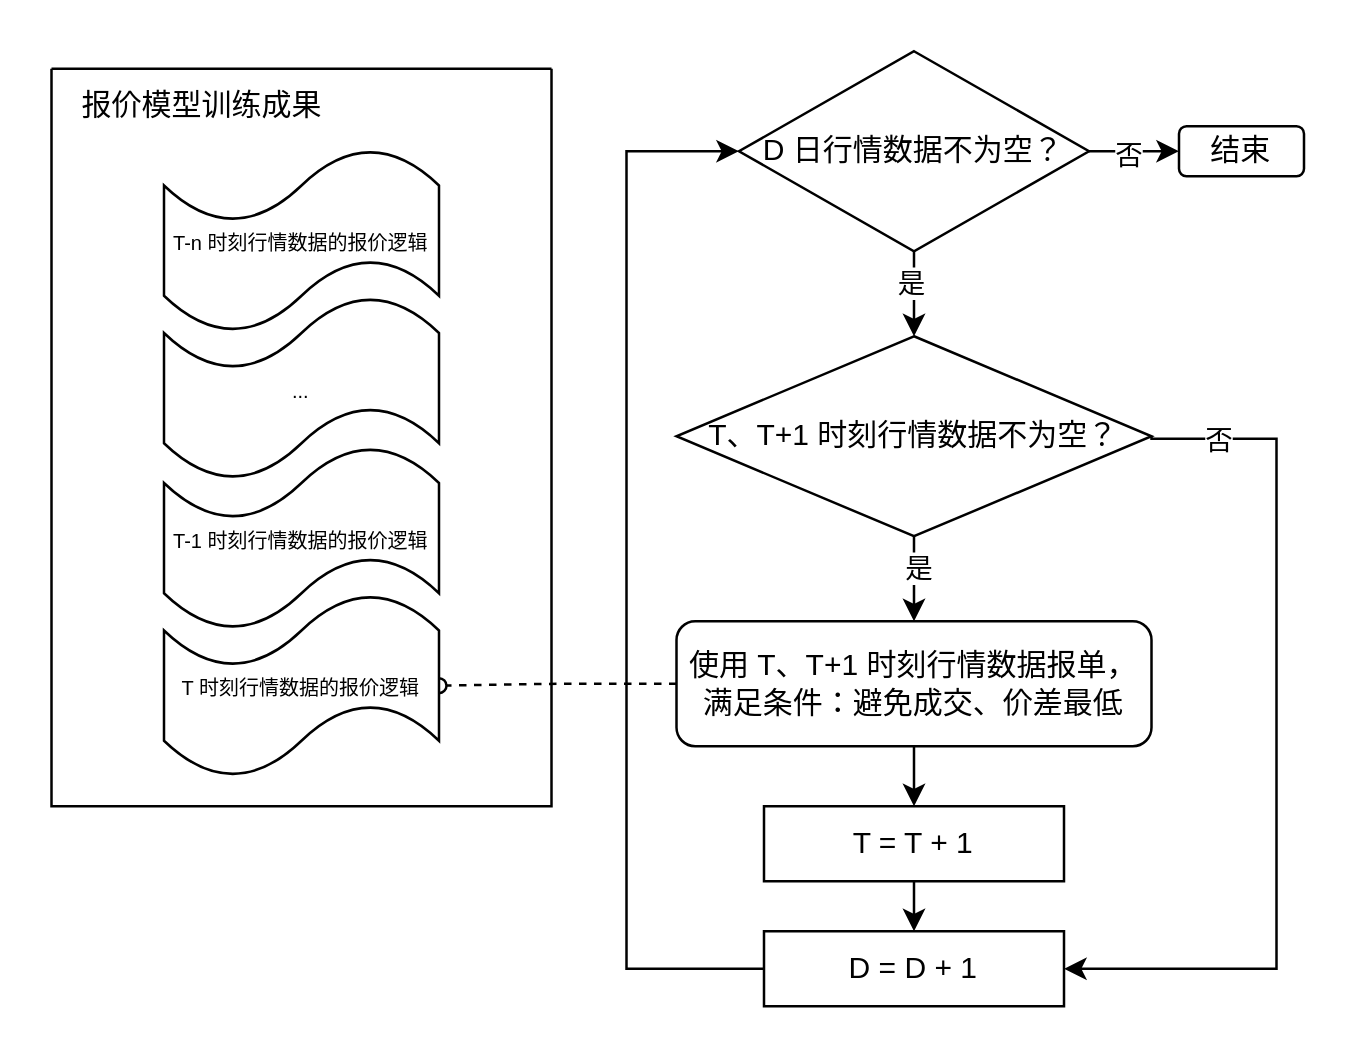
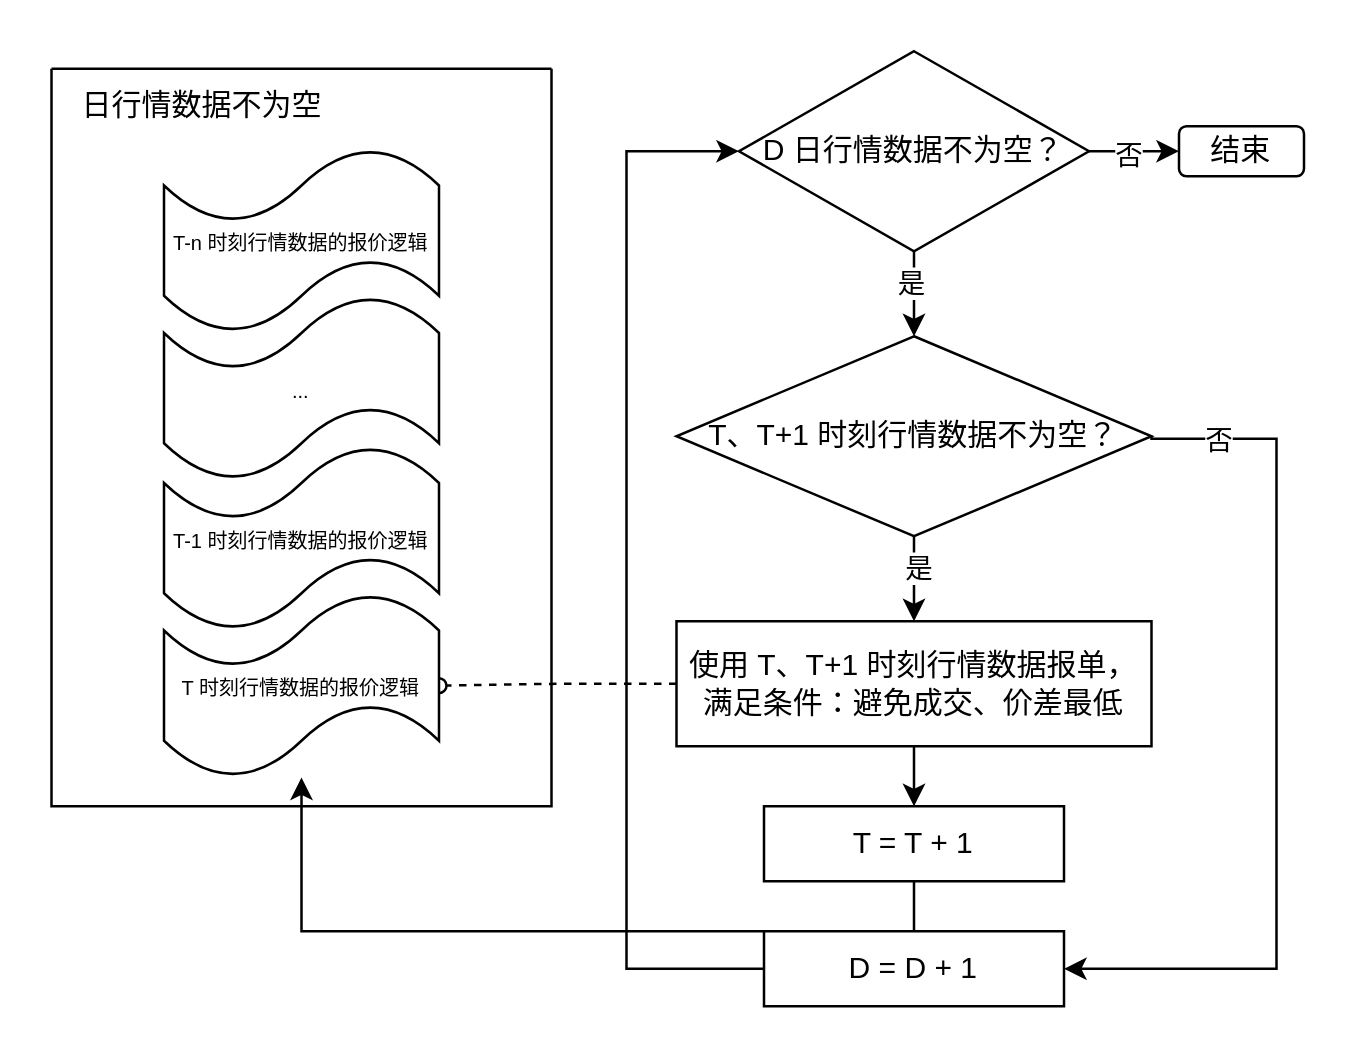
node "报价模型训练成果": label "报价模型训练成果" -> "日行情数据不为空"
node "使用 T、T+1 时刻行情数据报单，满足条件：避免成交、价差最低": shape rounded rectangle -> rectangle
edge "T = T + 1" -> "D = D + 1": now "T = T + 1" -> "T 时刻行情数据的报价逻辑"
